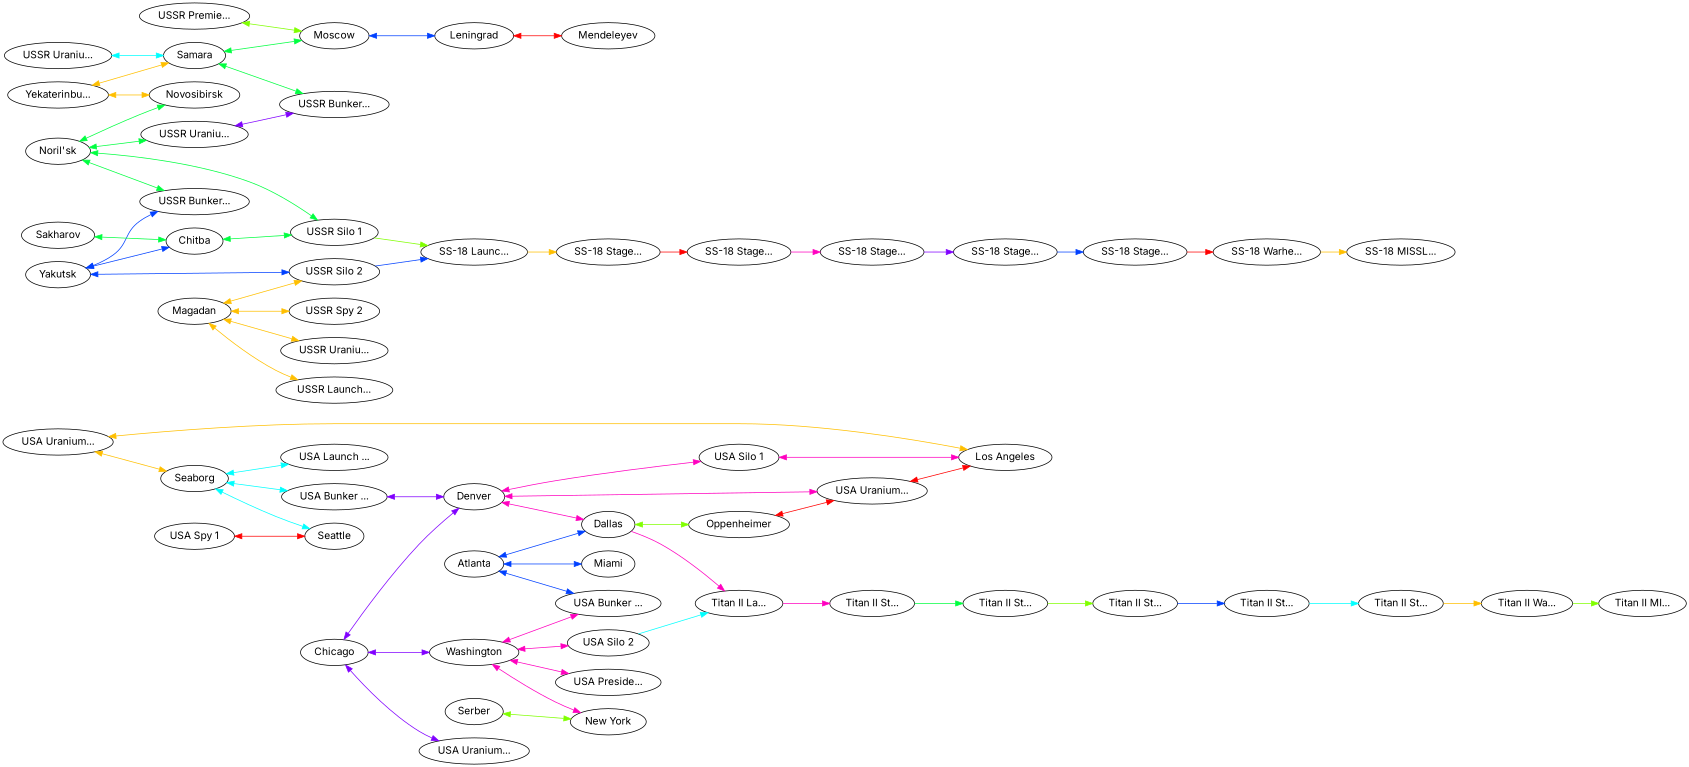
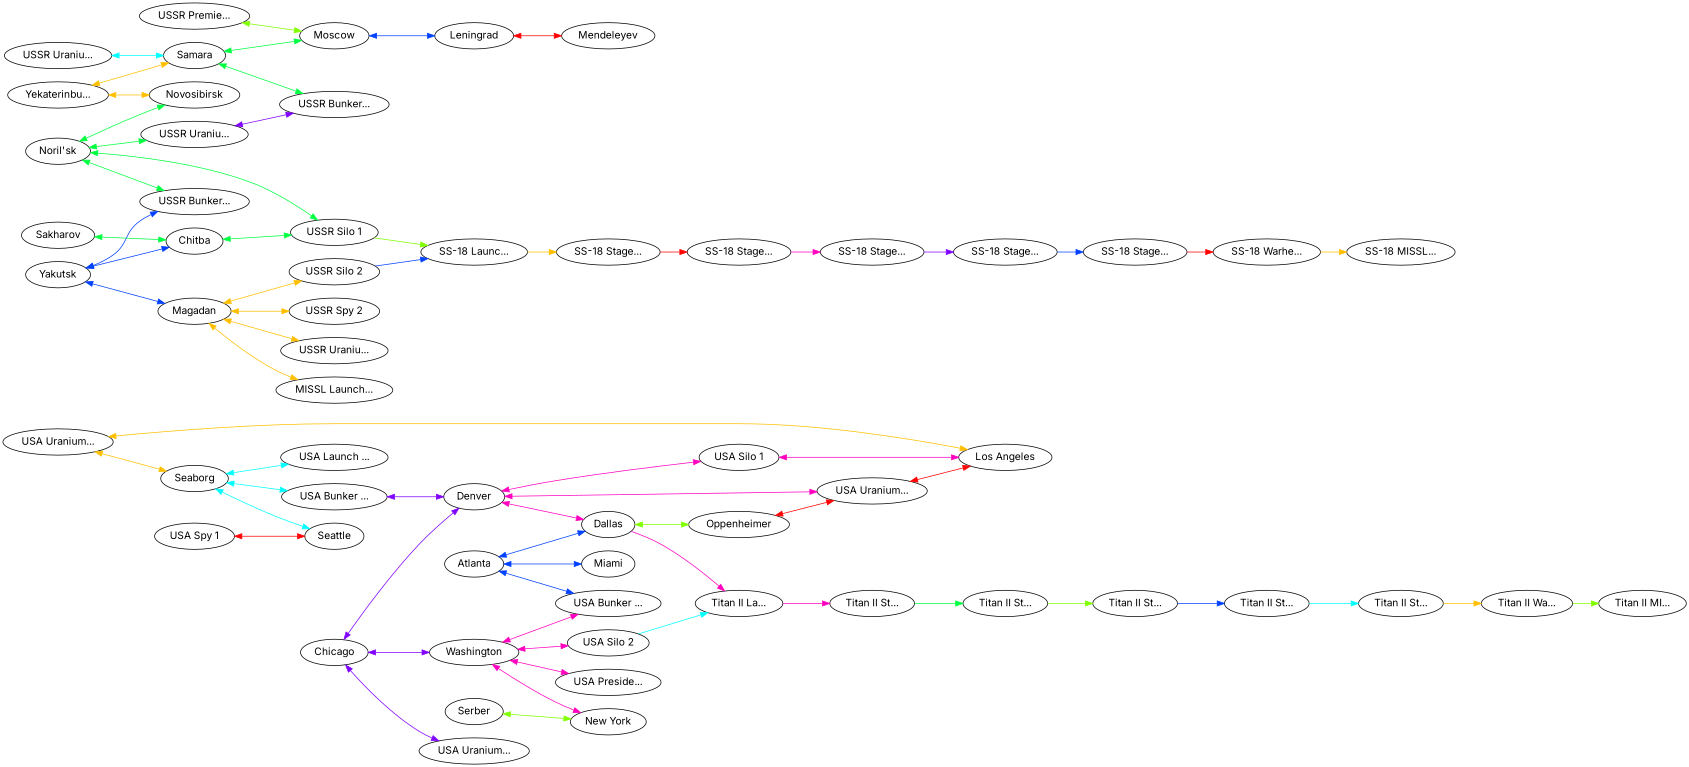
edge "USSR Silo 2" -- "Yakutsk": now "Magadan" -- "Yakutsk"
node "USSR Launch...": label "USSR Launch..." -> "MISSL Launch..."
